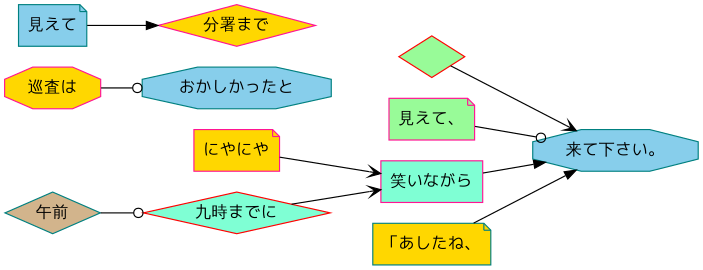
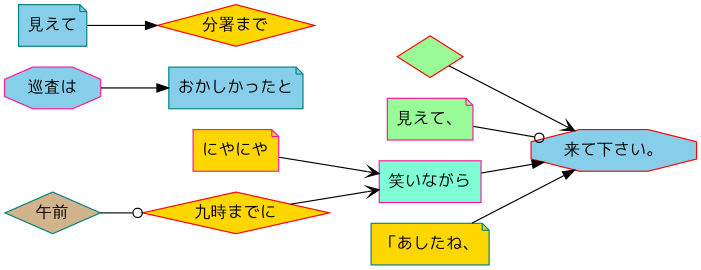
node "分署まで": color deeppink -> red
node "巡査は": fillcolor gold -> skyblue
edge "巡査は" -> "おかしかったと": arrowhead odot -> normal
node "おかしかったと": shape octagon -> note
node "来て下さい。": color teal -> red
node "九時までに": fillcolor aquamarine -> gold
